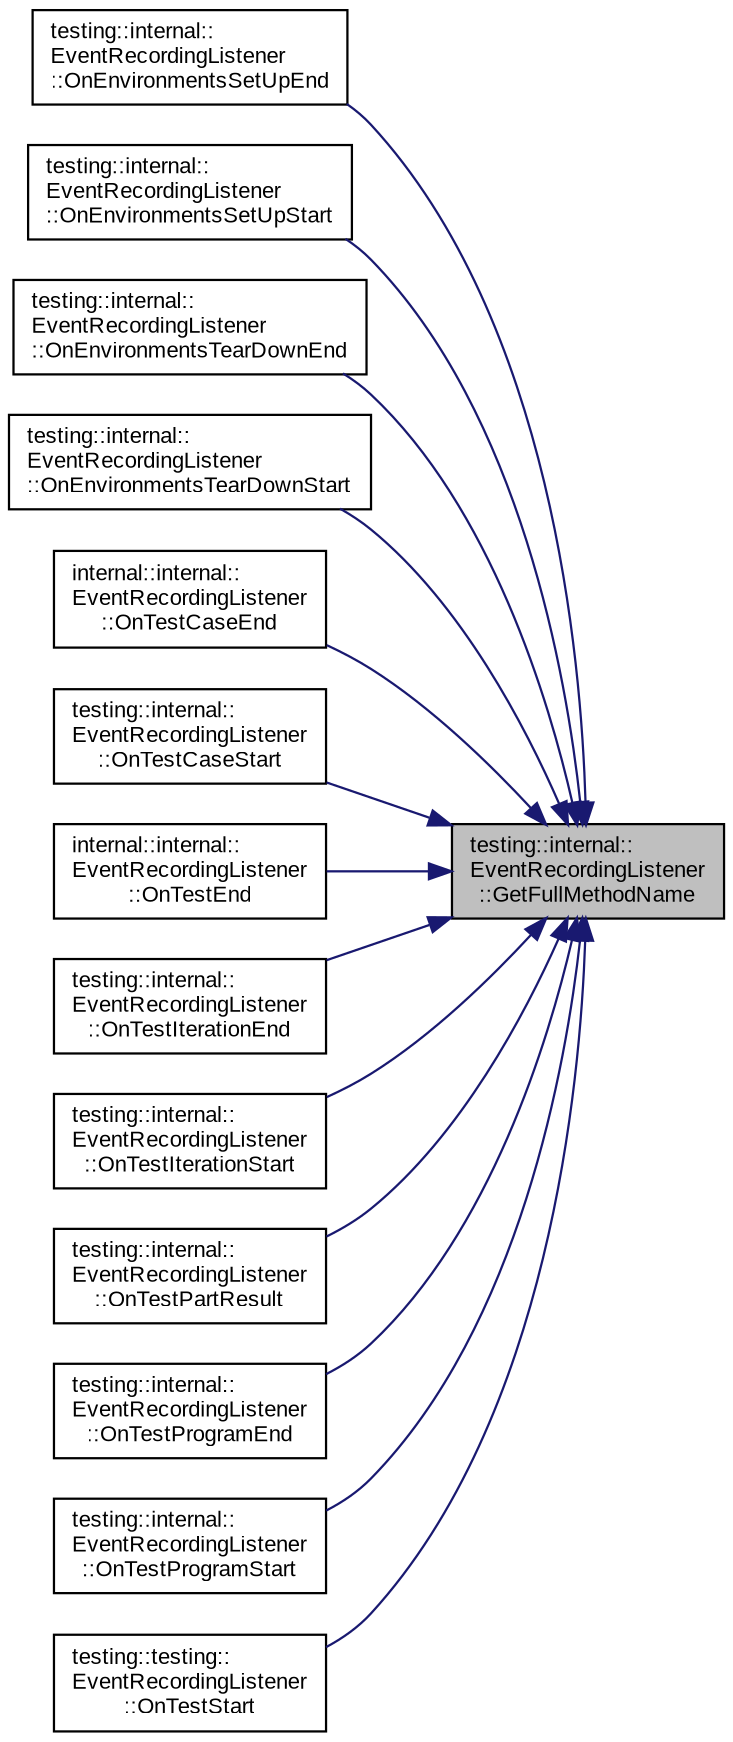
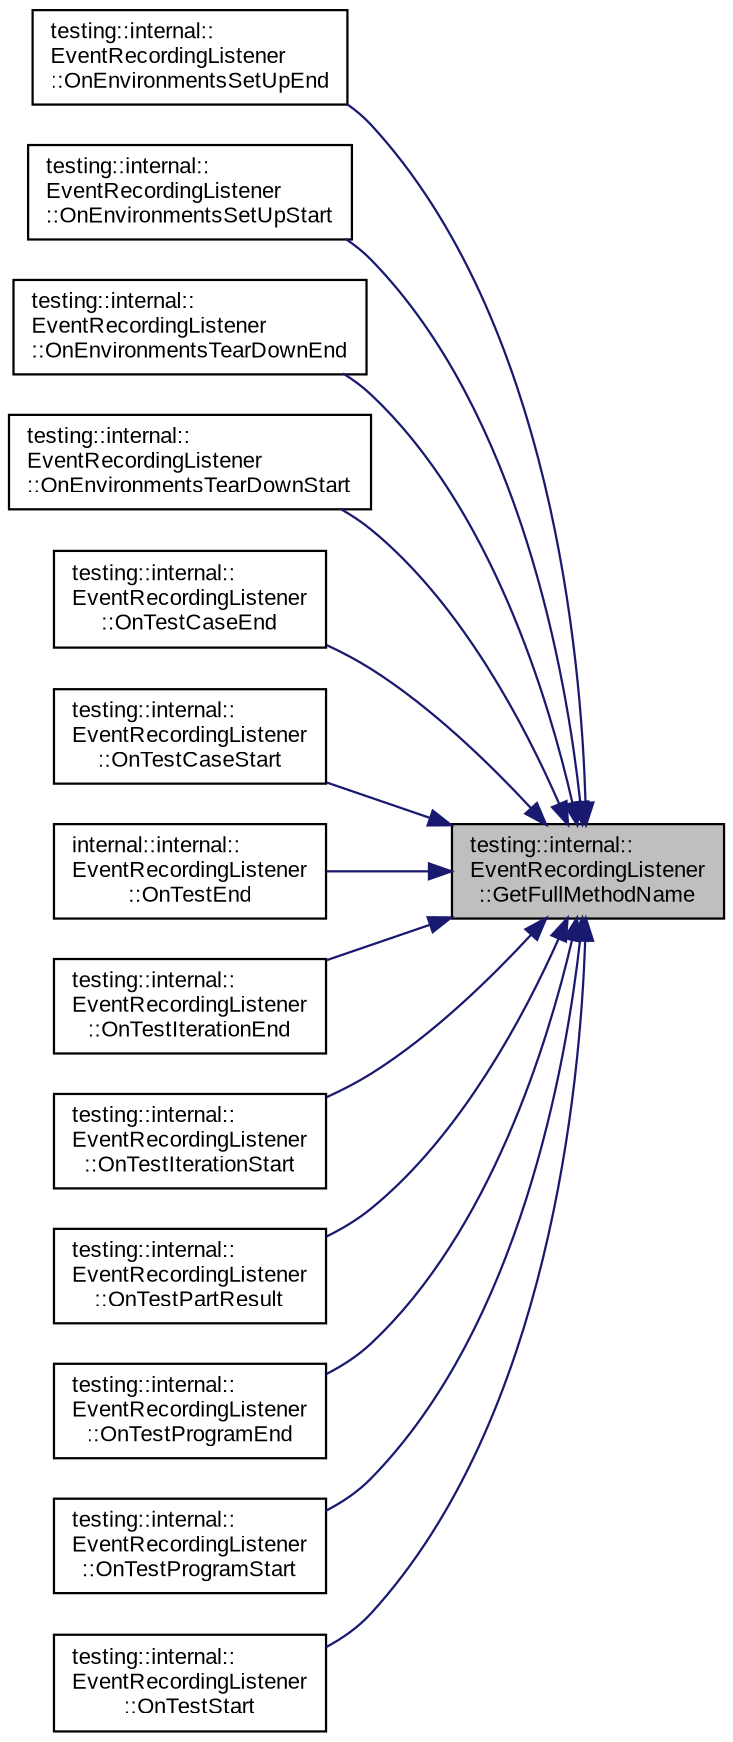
node "internal::internal:: EventRecordingListener ::OnTestCaseEnd": label "internal::internal:: EventRecordingListener ::OnTestCaseEnd" -> "testing::internal:: EventRecordingListener ::OnTestCaseEnd"
node "testing::testing:: EventRecordingListener ::OnTestStart": label "testing::testing:: EventRecordingListener ::OnTestStart" -> "testing::internal:: EventRecordingListener ::OnTestStart"
